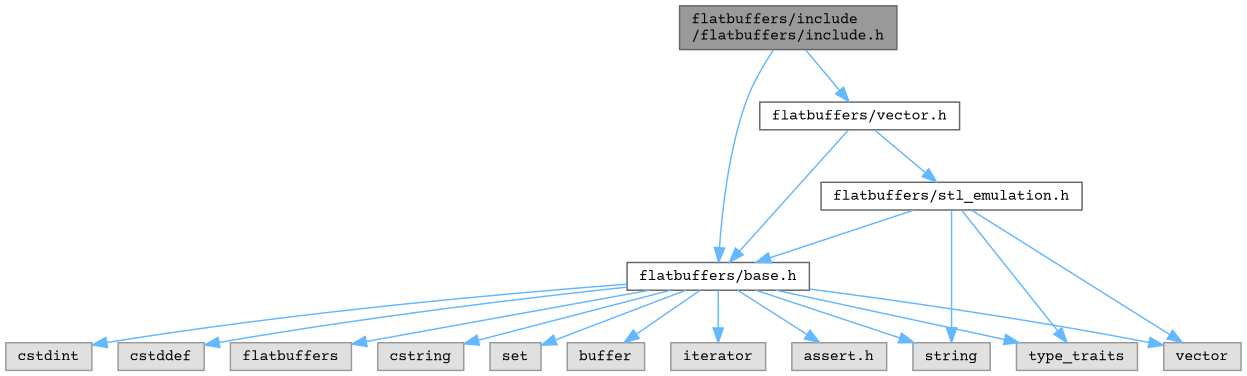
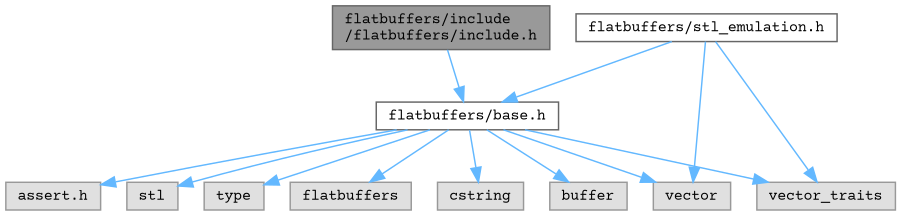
node "flatbuffers/vector.h": removed
node "cstdint": label "cstdint" -> "stl"
node "cstddef": label "cstddef" -> "type"
node "set": removed
node "iterator": removed
node "string": removed
node "type_traits": label "type_traits" -> "vector_traits"
